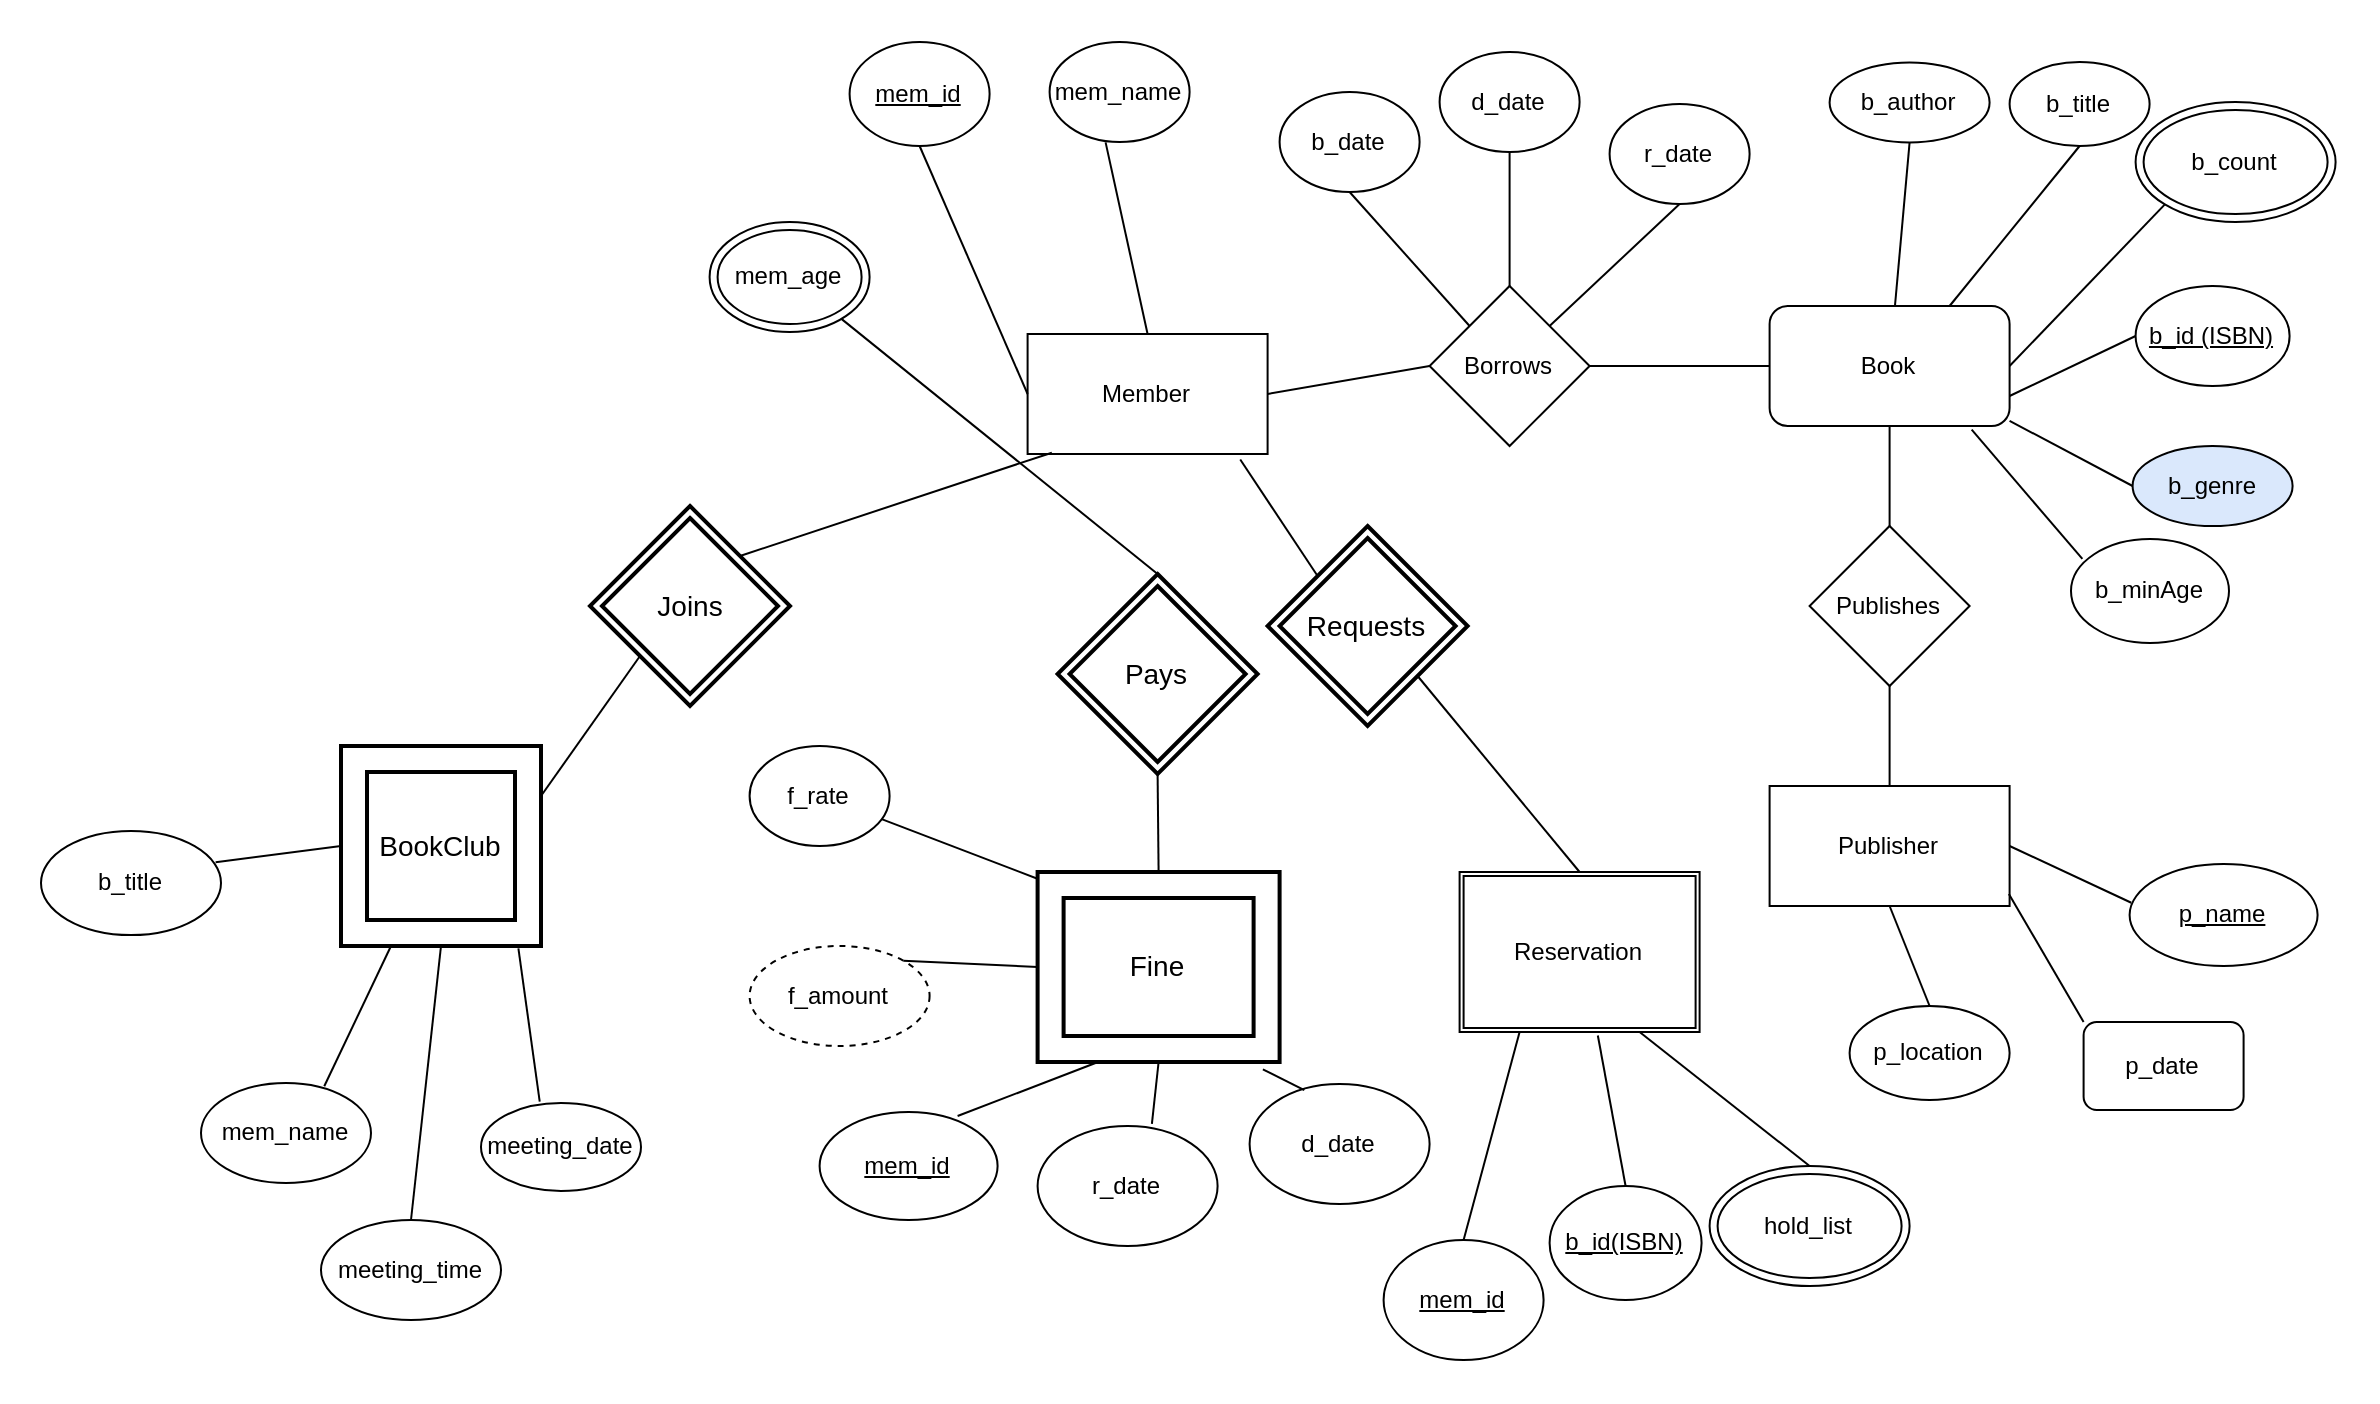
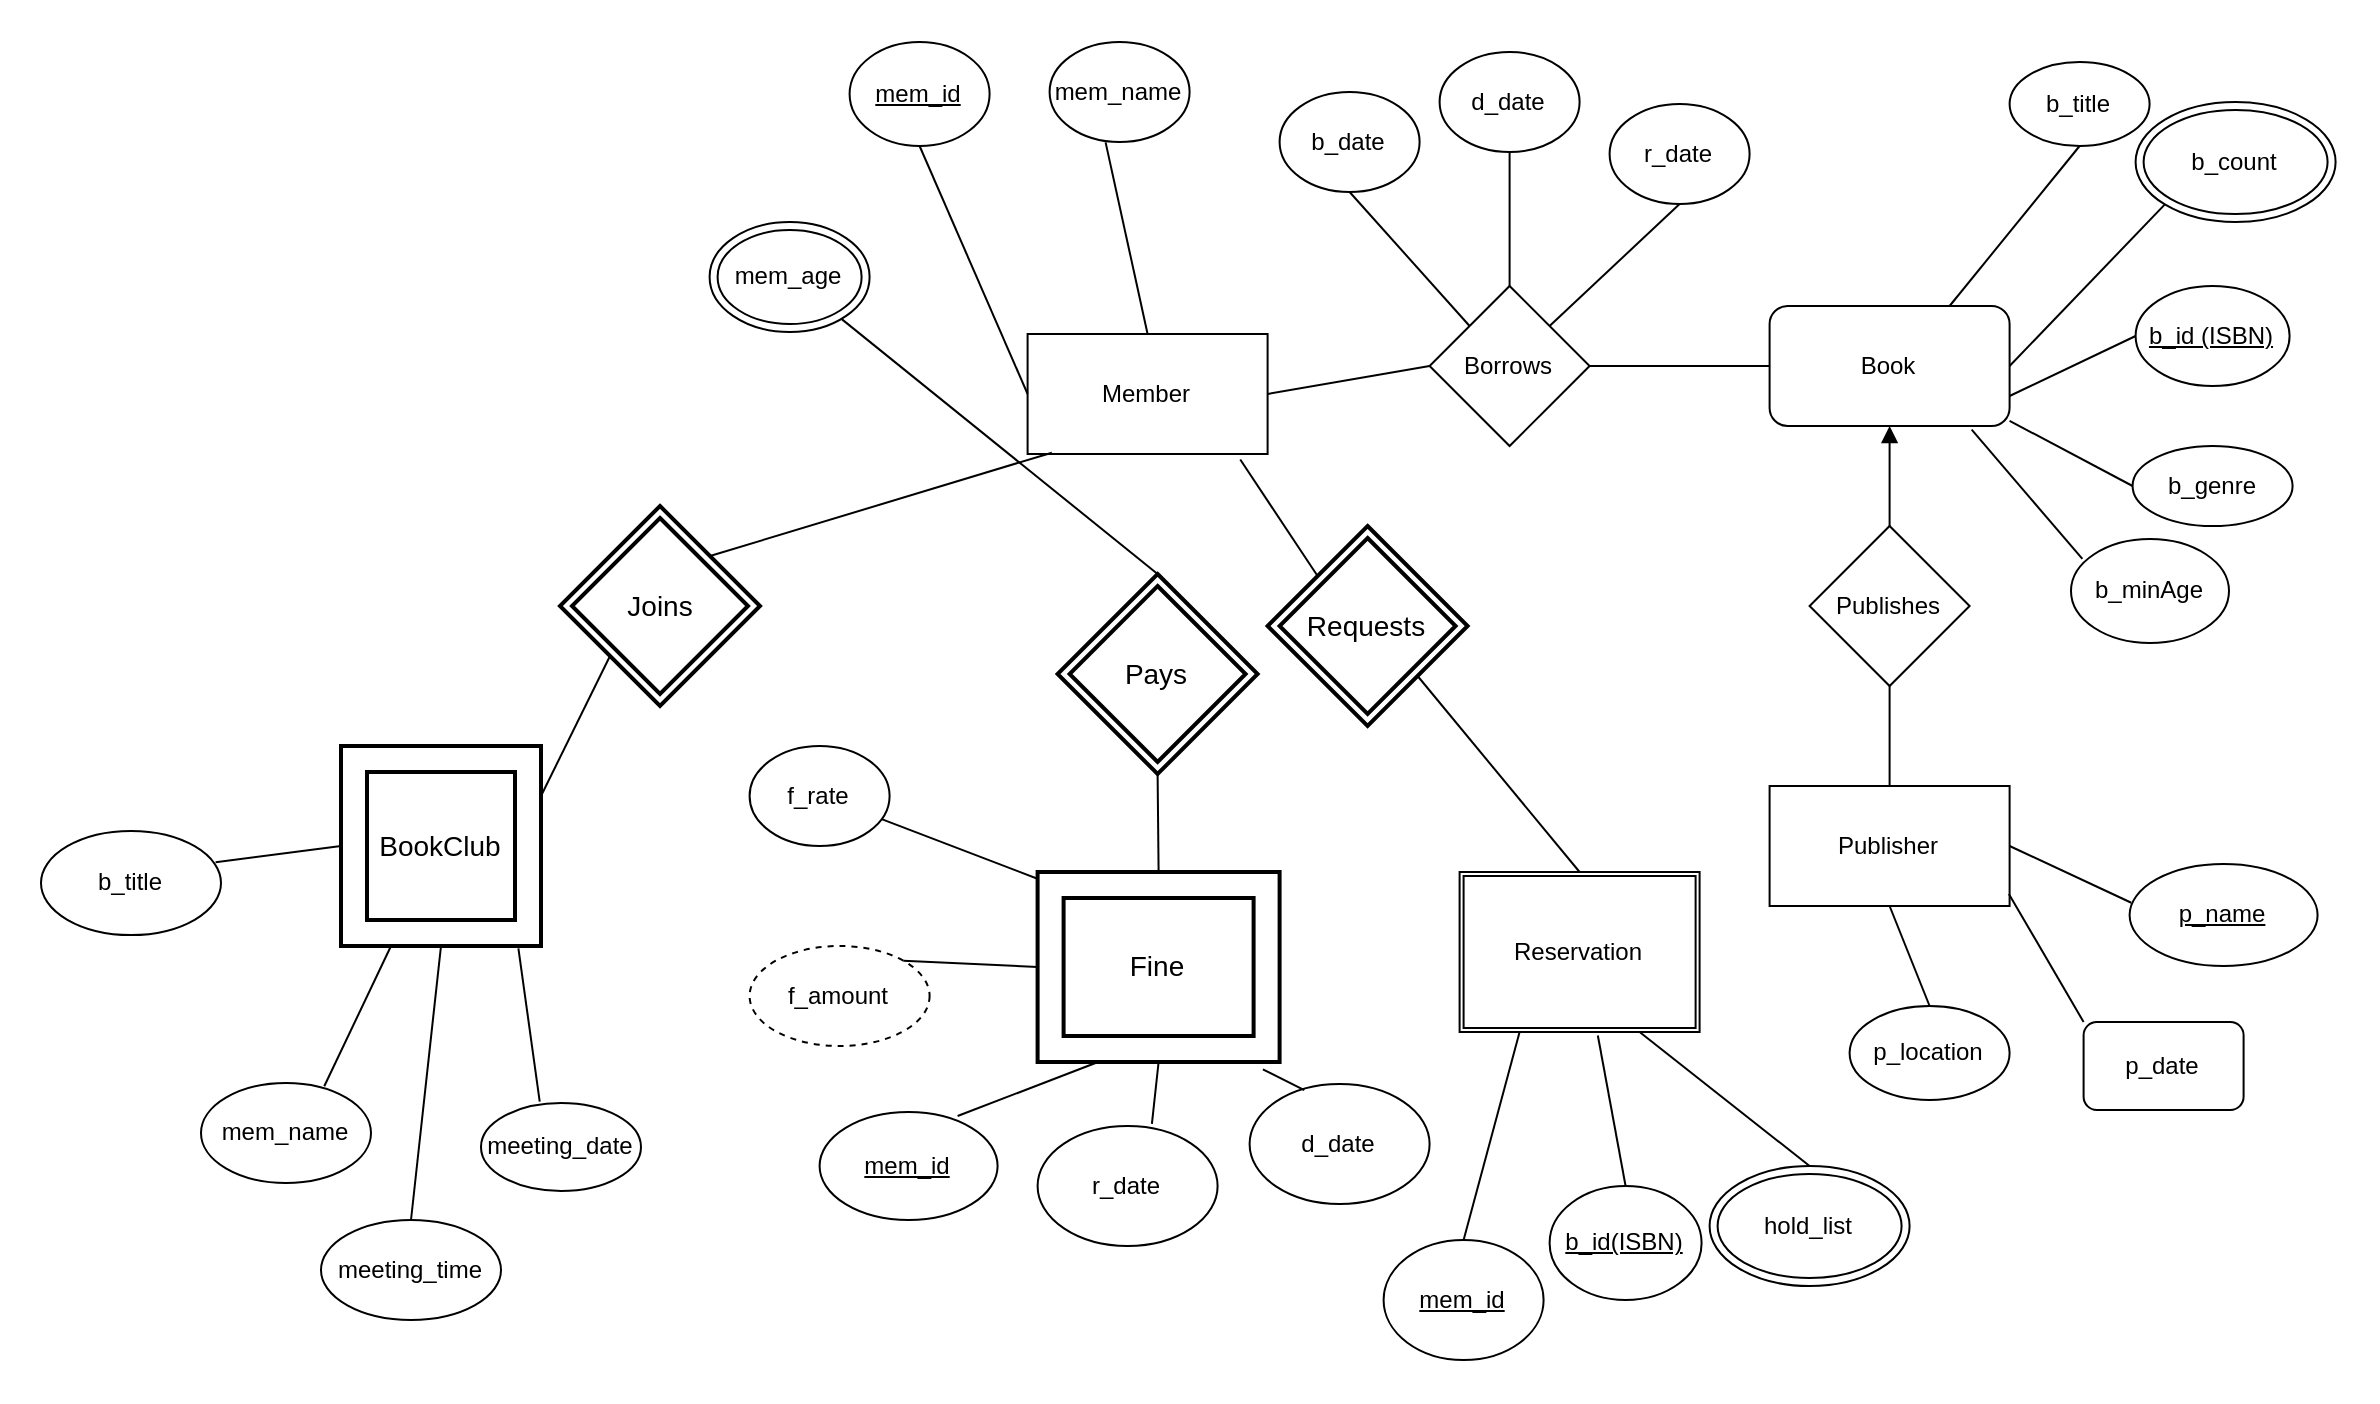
node "b_author": removed
edge "b_author" -- "Book": removed
edge "Book" -- "Publishes": arrowhead none -> block
node "b_genre": fillcolor #dae8fc -> #ffffff
node "Joins": moved (690, 606) -> (660, 606)
